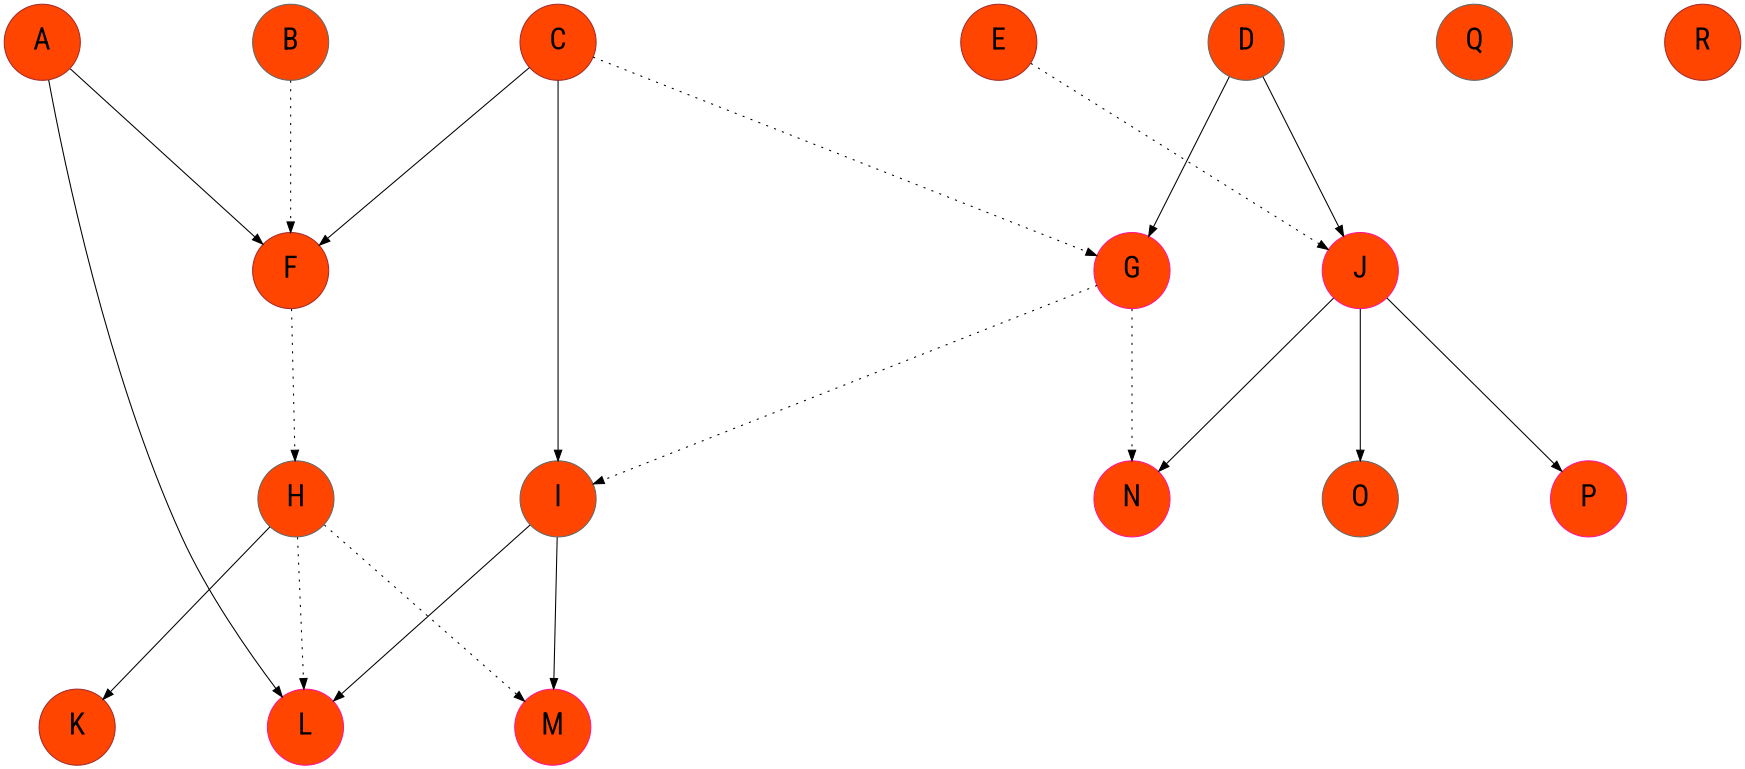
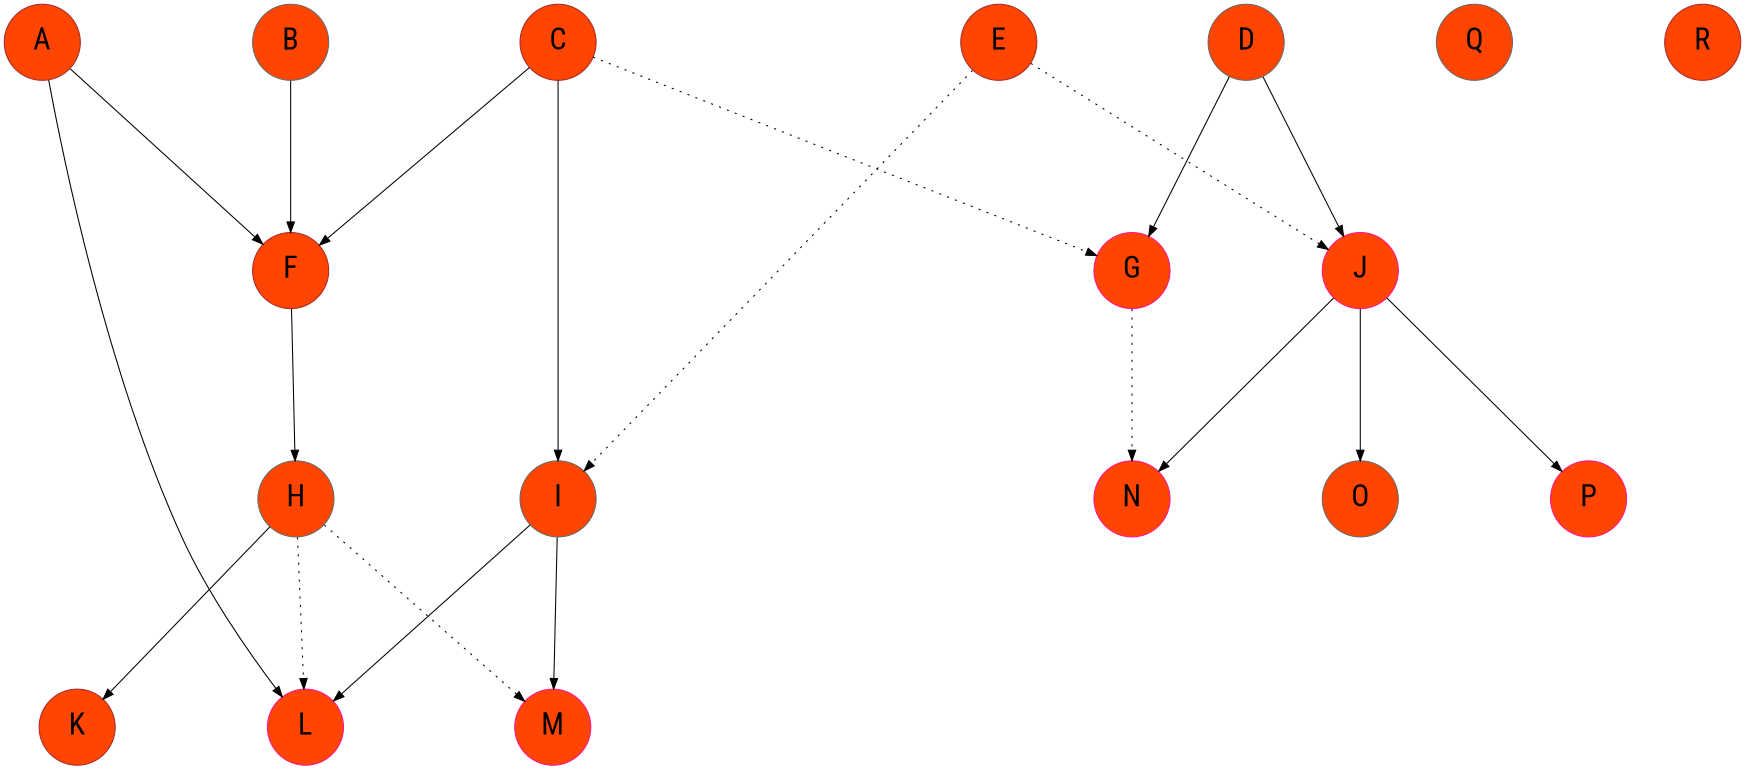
edge "B" -> "F": style dotted -> solid
edge "F" -> "H": style dotted -> solid
edge "G" -> "I": now "E" -> "I"
